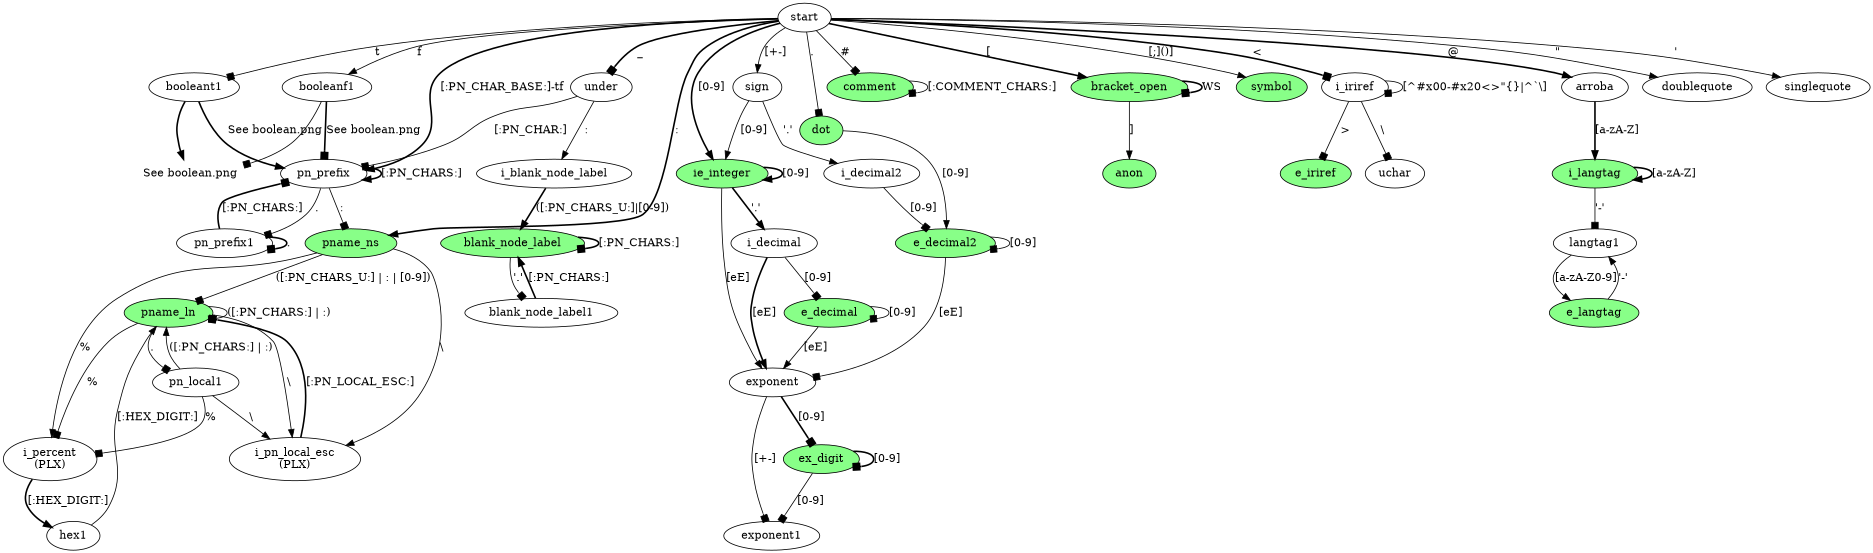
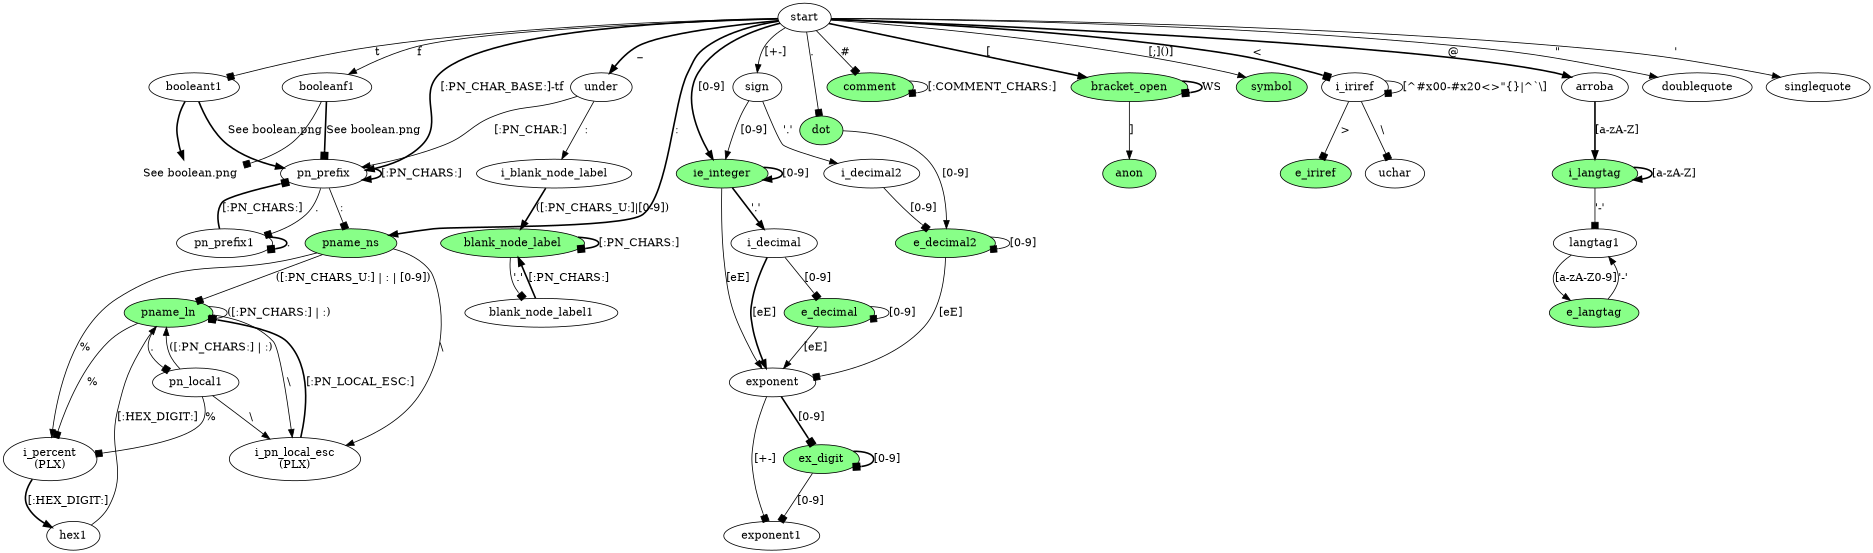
edge "start" -> "under": arrowhead box -> normal
edge "under" -> "pn_prefix": arrowhead box -> normal
